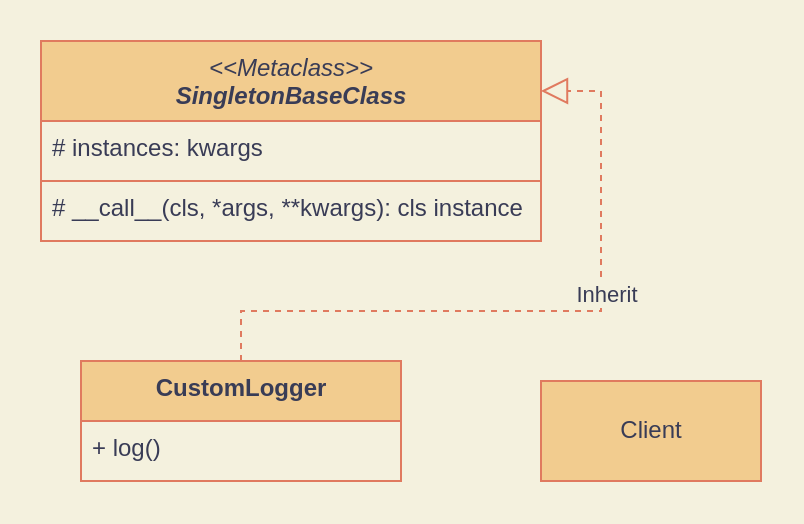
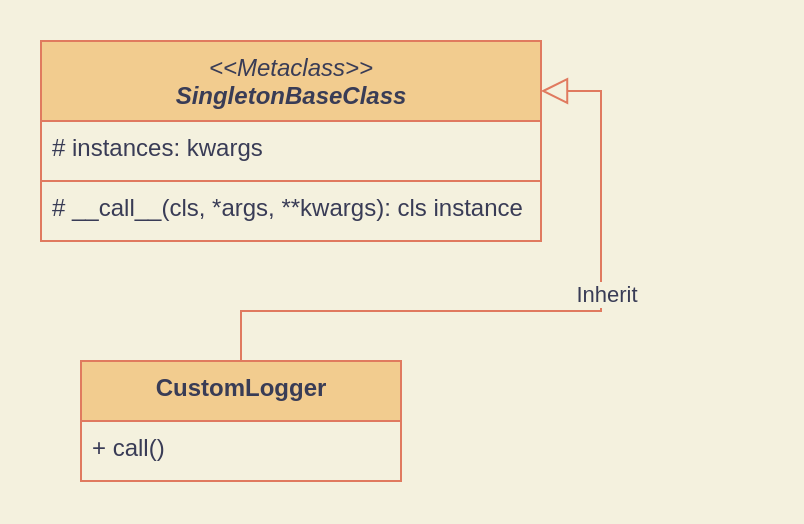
edge "CustomLogger" -> "<<Metaclass>> SingletonBaseClass": style dashed -> solid
node "Client": removed
node "+ log()": label "+ log()" -> "+ call()"
